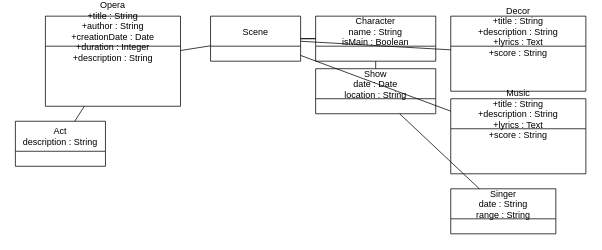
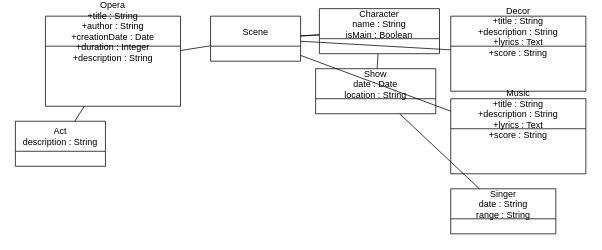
node "Character name : String isMain : Boolean": moved (375, 39) -> (379, 31)
